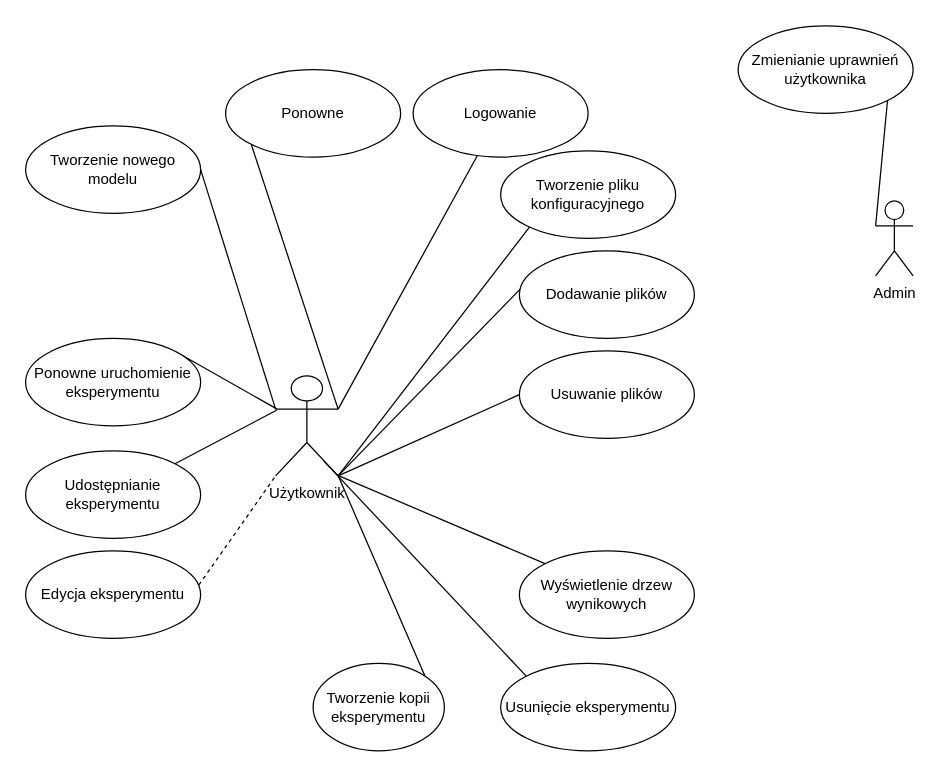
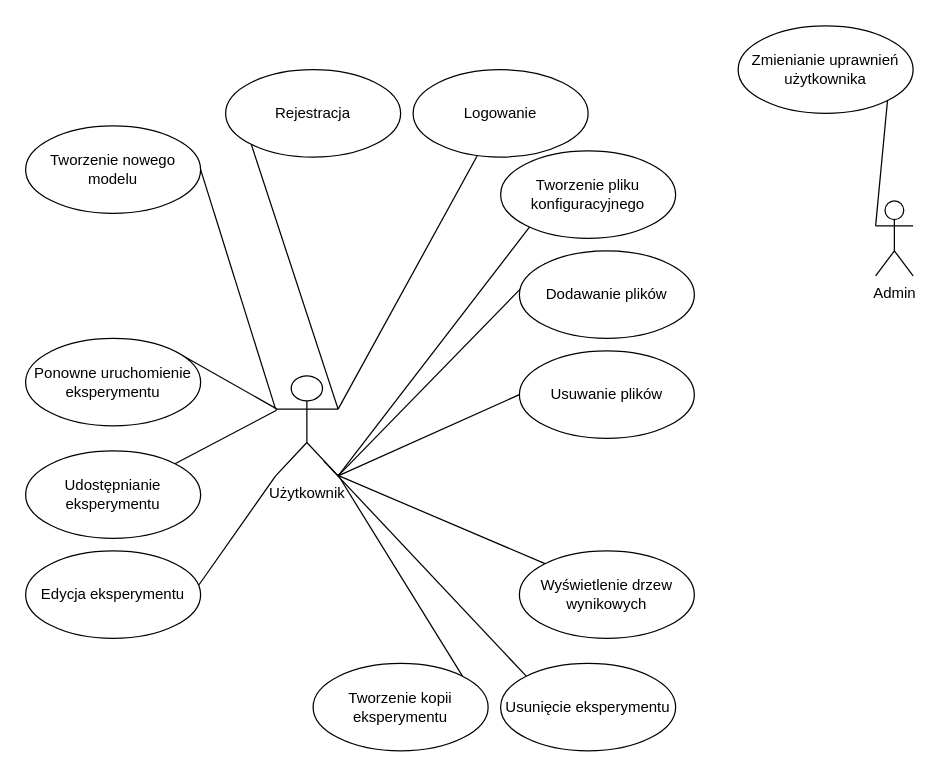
node "Ponowne": label "Ponowne" -> "Rejestracja"
edge "Użytkownik" -- "Edycja eksperymentu": style dashed -> solid
node "Tworzenie kopii eksperymentu": size 131x88 -> 175x88
